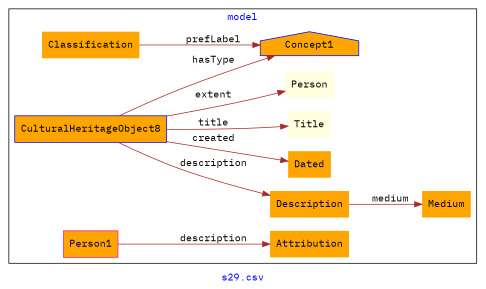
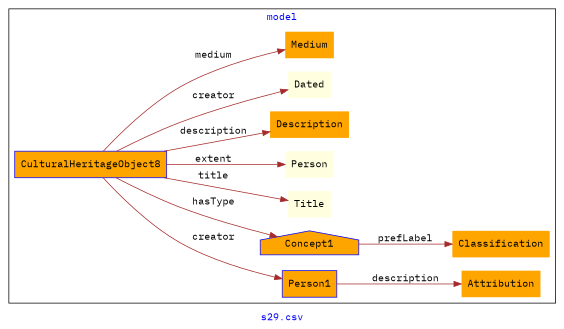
edge "Classification" -> "Concept1": reversed
edge "CulturalHeritageObject8" -> "Dated": label "created" -> "creator"
node "Dated": fillcolor orange -> lightyellow
edge "Description" -> "Medium": now "CulturalHeritageObject8" -> "Medium"
edge "CulturalHeritageObject8" -> "Person1": added, label "creator"
node "Person1": color deeppink -> blue
